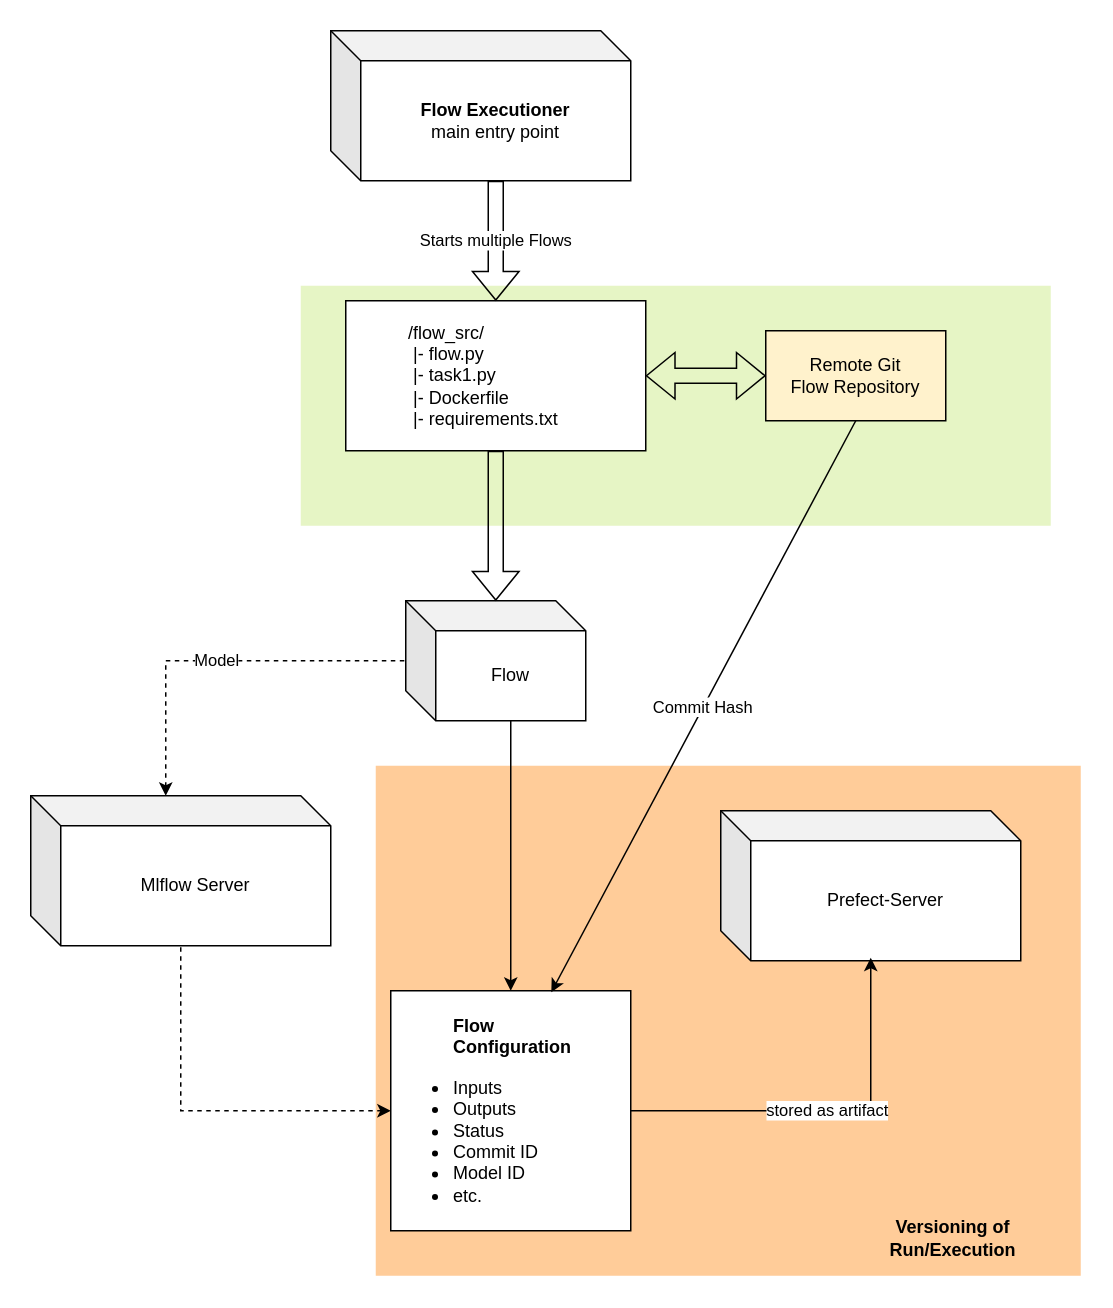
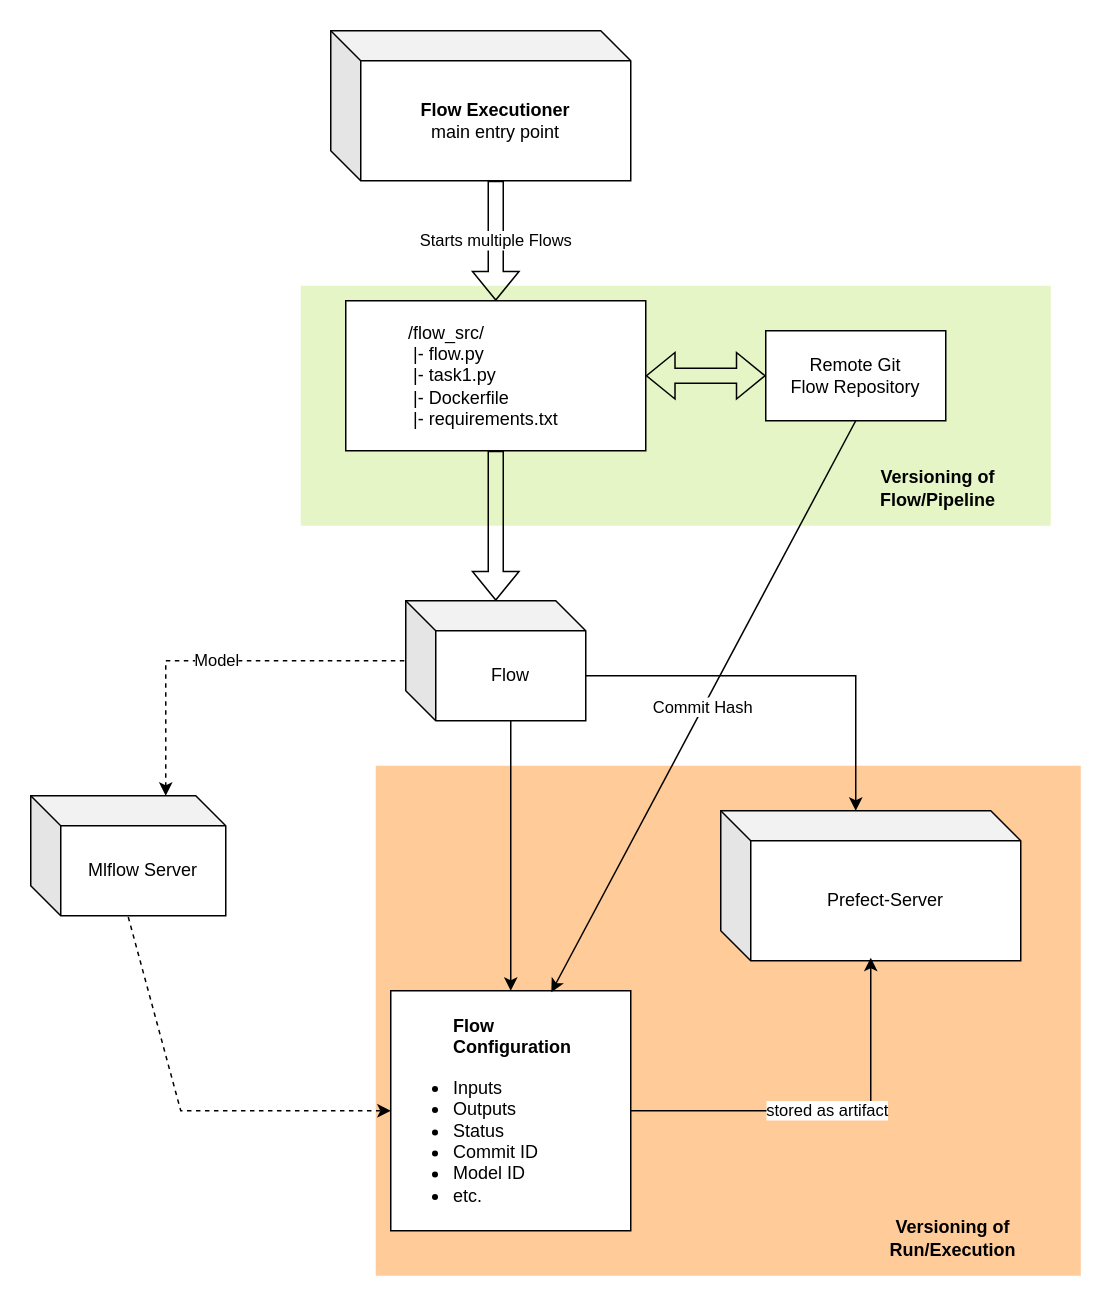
node "Remote Git Flow Repository": fillcolor #fff2cc -> #ffffff
node "Versioning of Flow/Pipeline": added
edge "Flow" -> "Prefect-Server": added
node "Mlflow Server": size 300x150 -> 195x120
